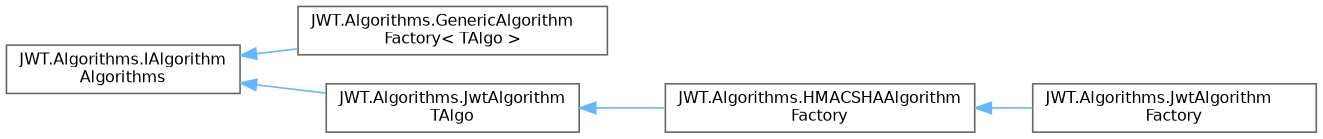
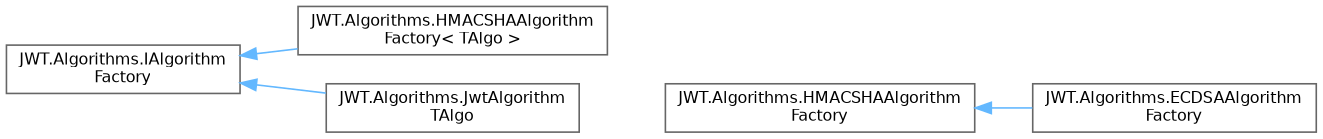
node "JWT.Algorithms.GenericAlgorithm Factory< TAlgo >": label "JWT.Algorithms.GenericAlgorithm Factory< TAlgo >" -> "JWT.Algorithms.HMACSHAAlgorithm Factory< TAlgo >"
node "JWT.Algorithms.IAlgorithm Algorithms": label "JWT.Algorithms.IAlgorithm Algorithms" -> "JWT.Algorithms.IAlgorithm Factory"
edge "JWT.Algorithms.HMACSHAAlgorithm Factory" -> "JWT.Algorithms.JwtAlgorithm TAlgo": removed
node "JWT.Algorithms.JwtAlgorithm Factory": label "JWT.Algorithms.JwtAlgorithm Factory" -> "JWT.Algorithms.ECDSAAlgorithm Factory"
